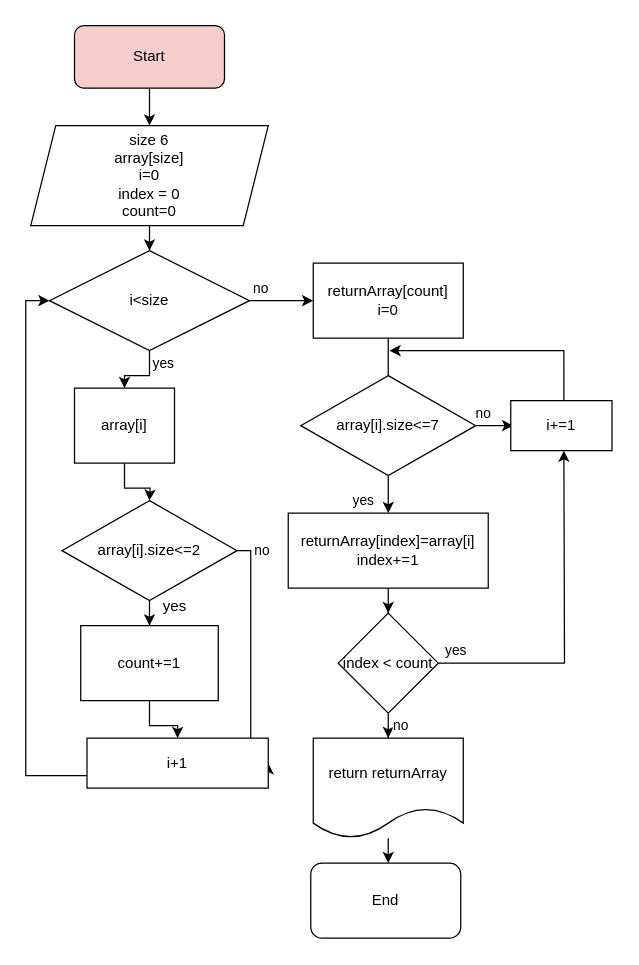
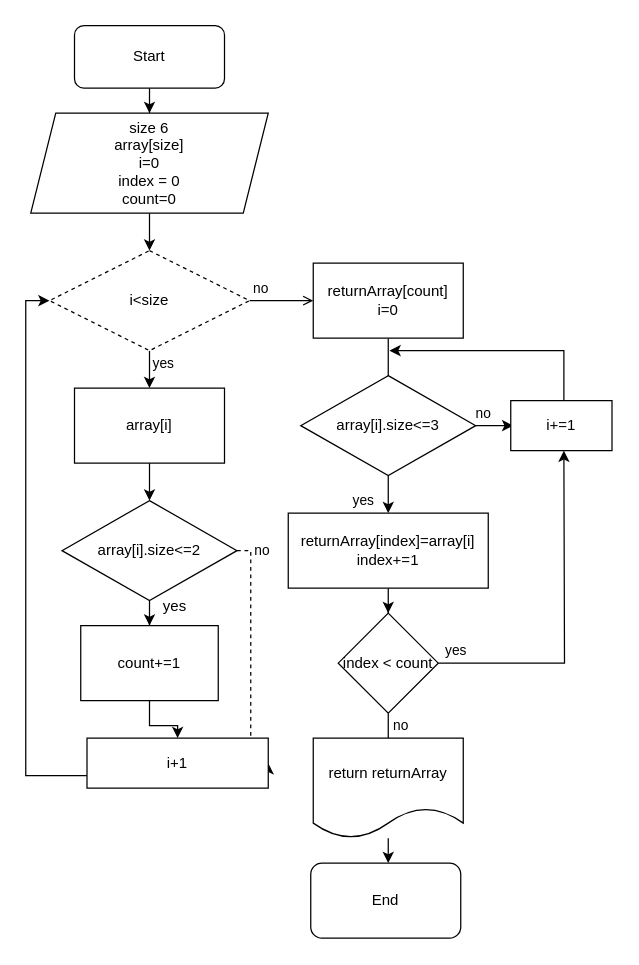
node "Start": fillcolor #f8cecc -> #ffffff
node "size 6 array[size] i=0 index = 0 count=0": moved (149, 176) -> (149, 163)
node "i<size": style solid -> dashed
edge "i<size" -> "returnArray[count] i=0": arrowhead classic -> open
node "array[i]": size 100x75 -> 150x75
node "array[i].size<=7": label "array[i].size<=7" -> "array[i].size<=3"
edge "array[i].size<=2" -> "i+1": style solid -> dashed
edge "index < count" -> "return returnArray": arrowhead classic -> none
